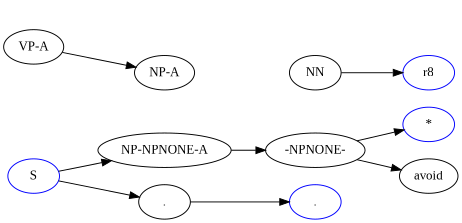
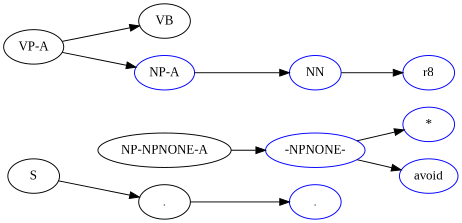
node "VB": added
node "NP-A": color black -> blue
edge "NP-A" -> "NN": added
node "NN": color black -> blue
node "-NPNONE-": color black -> blue
edge "S" -> "NP-NPNONE-A": removed
node "S": color blue -> black
node "avoid": color black -> blue
